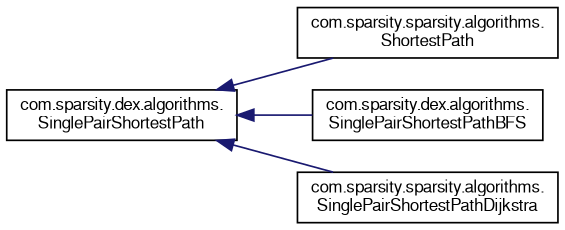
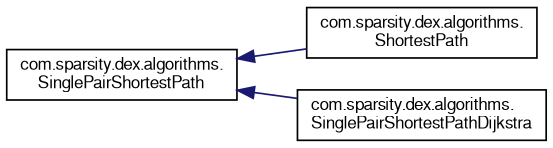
node "com.sparsity.sparsity.algorithms. ShortestPath": label "com.sparsity.sparsity.algorithms. ShortestPath" -> "com.sparsity.dex.algorithms. ShortestPath"
node "com.sparsity.dex.algorithms. SinglePairShortestPathBFS": removed
node "com.sparsity.sparsity.algorithms. SinglePairShortestPathDijkstra": label "com.sparsity.sparsity.algorithms. SinglePairShortestPathDijkstra" -> "com.sparsity.dex.algorithms. SinglePairShortestPathDijkstra"
